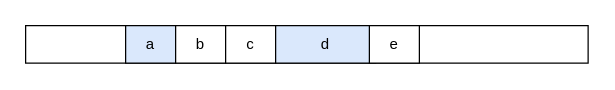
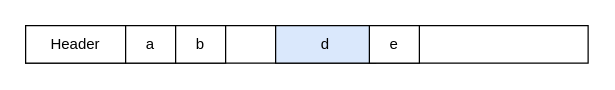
node "Header": added
node "a": fillcolor #dae8fc -> #ffffff
node "c": removed
